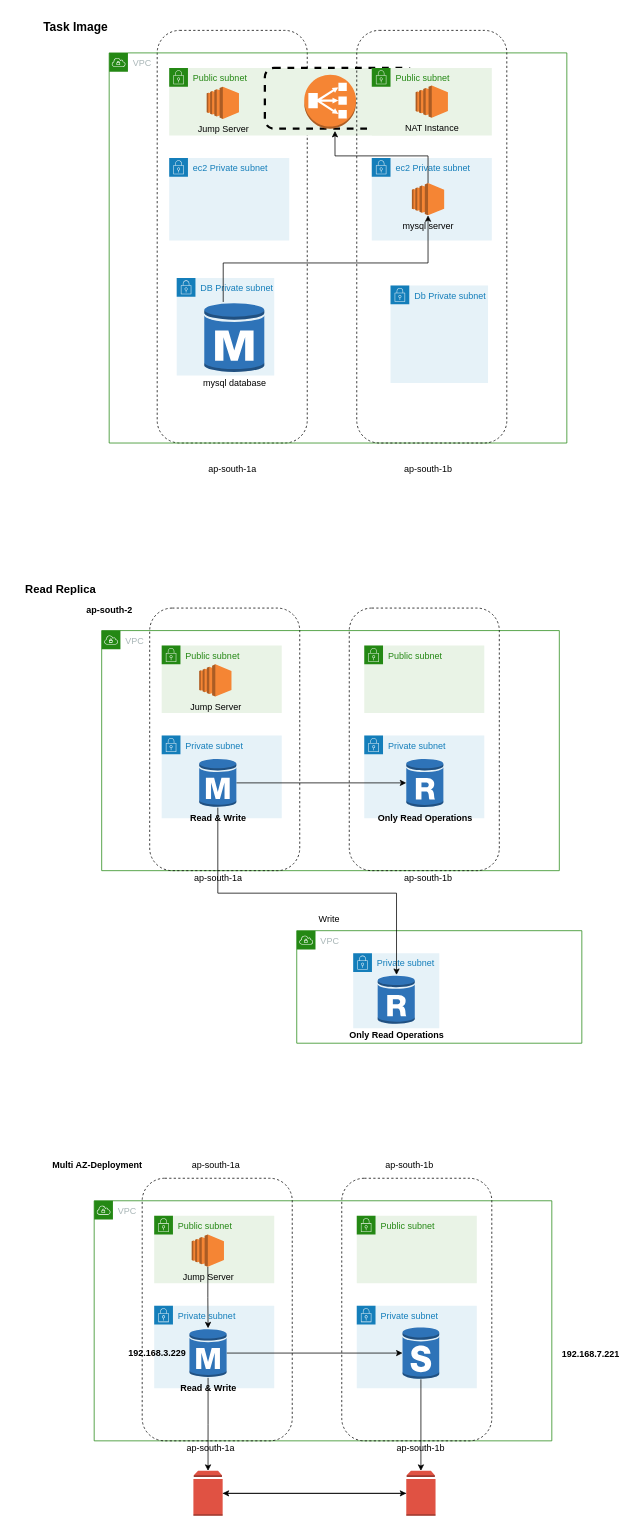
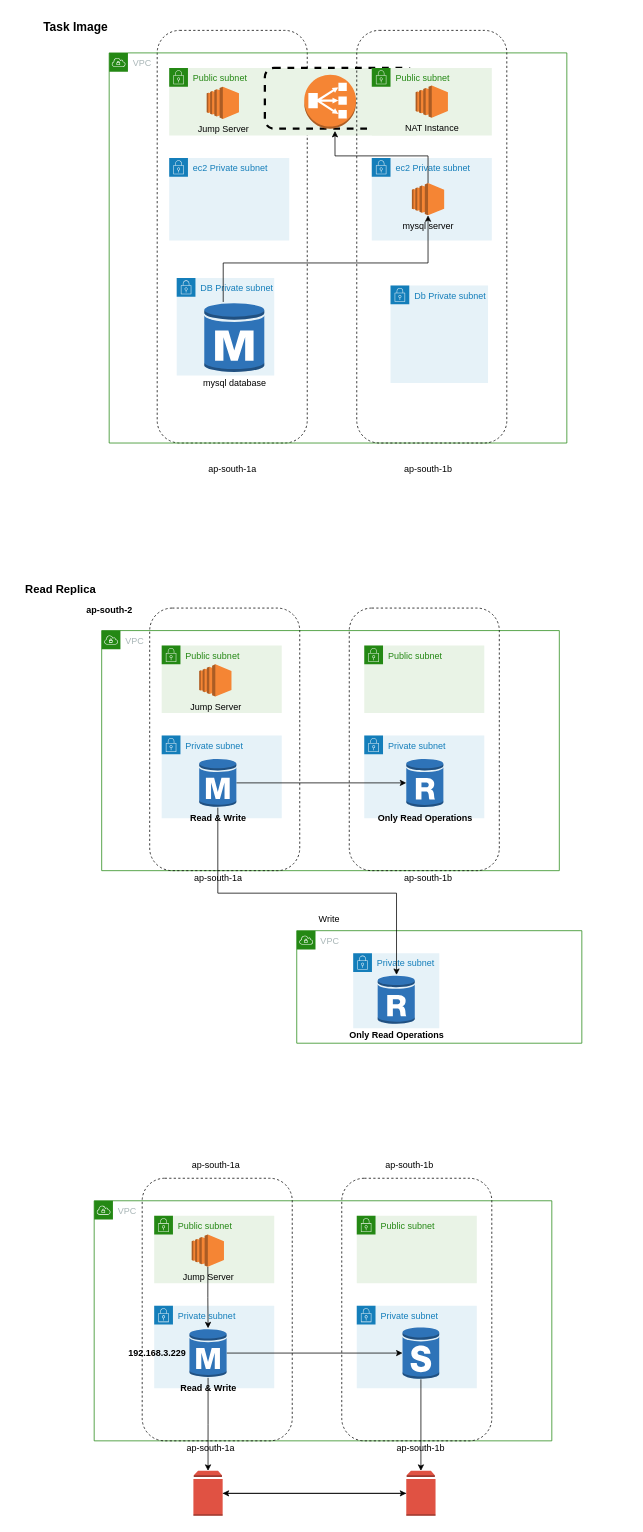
node "Multi AZ-Deployment": removed
node "192.168.7.221": removed
